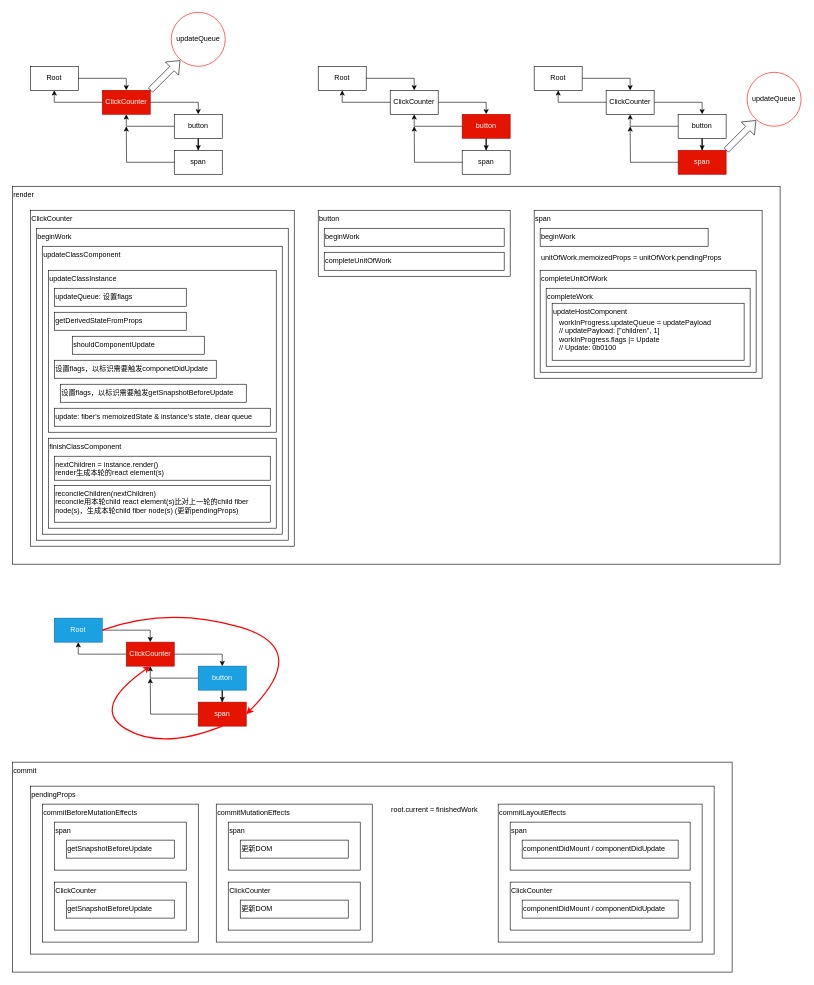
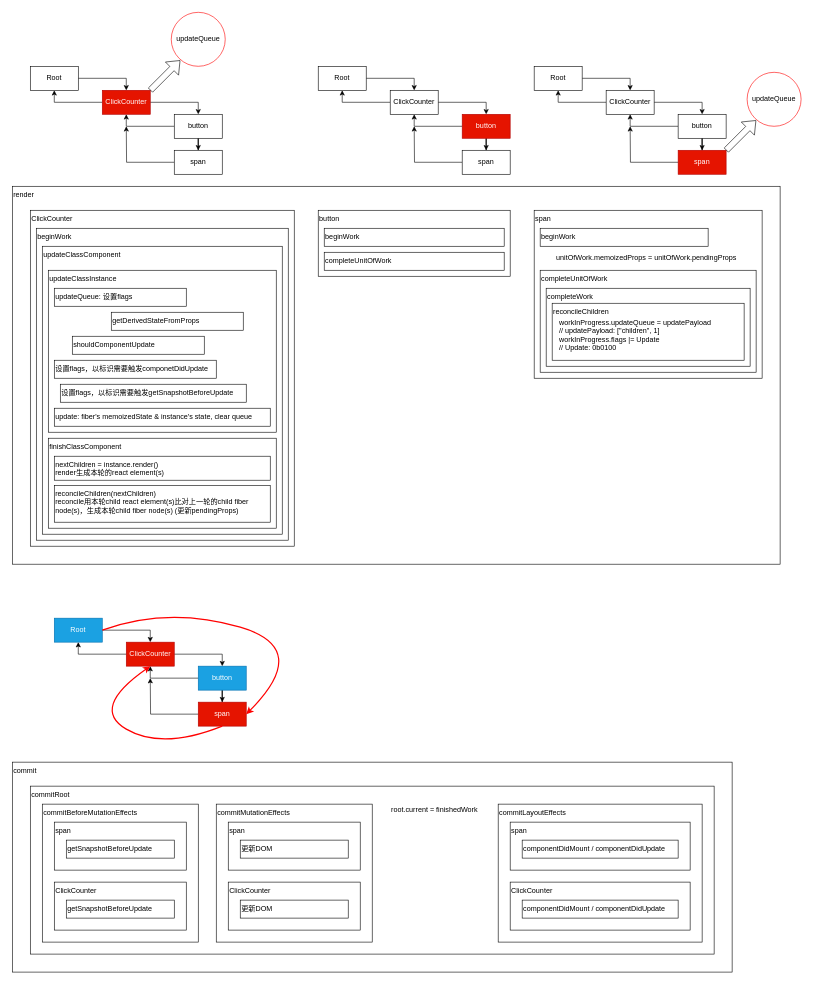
node "unitOfWork.memoizedProps = unitOfWork.pendingProps": moved (633, 258) -> (648, 258)
node "updateHostComponent": label "updateHostComponent" -> "reconcileChildren"
node "getDerivedStateFromProps": moved (120, 321) -> (177, 321)
node "pendingProps": label "pendingProps" -> "commitRoot"
